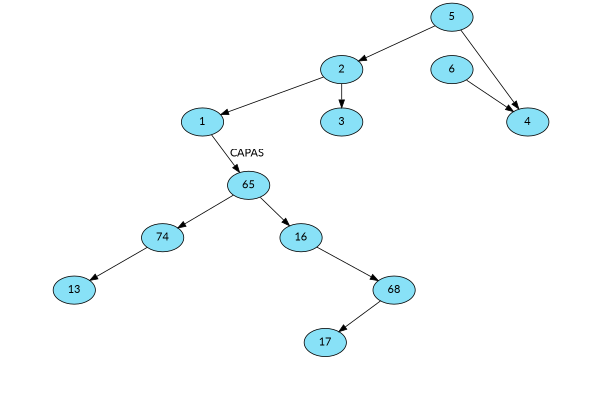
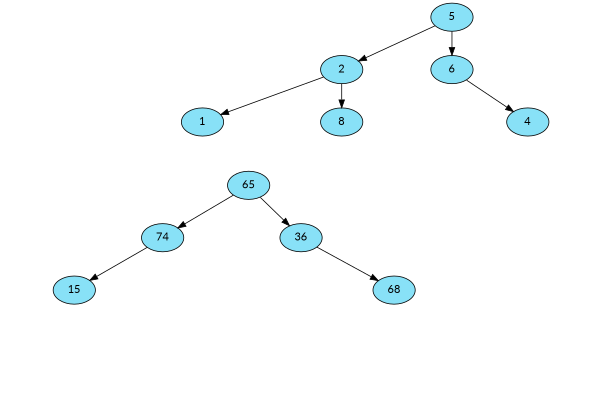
edge "5" -> "4": now "5" -> "6"
node "3": label "3" -> "8"
edge "1" -> "65": removed, label "CAPAS"
node "16": label "16" -> "36"
node "13": label "13" -> "15"
node "17": removed
